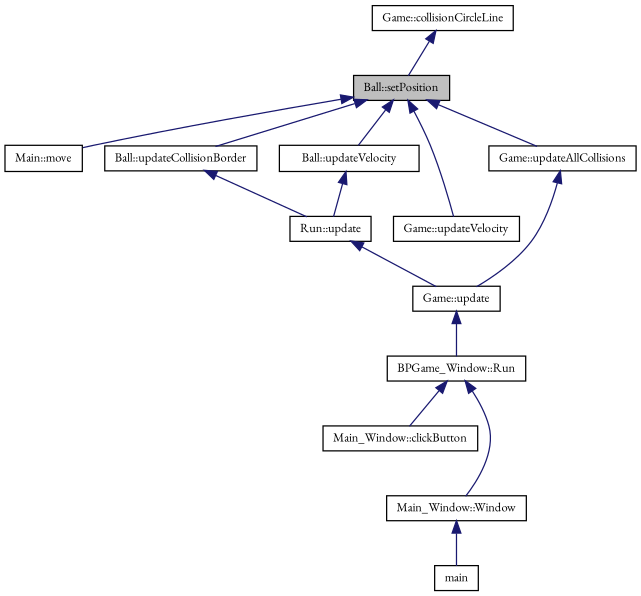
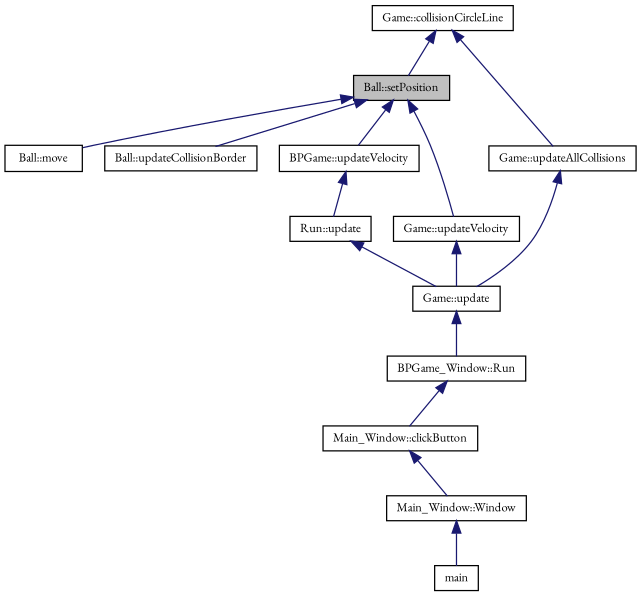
edge "Game::updateAllCollisions" -> "Ball::setPosition": now "Game::updateAllCollisions" -> "Game::collisionCircleLine"
node "Main::move": label "Main::move" -> "Ball::move"
node "Ball::updateVelocity": label "Ball::updateVelocity" -> "BPGame::updateVelocity"
edge "Run::update" -> "Ball::updateCollisionBorder": removed
edge "Game::update" -> "Game::updateVelocity": added
edge "Main_Window::Window" -> "BPGame_Window::Run": now "Main_Window::Window" -> "Main_Window::clickButton"
